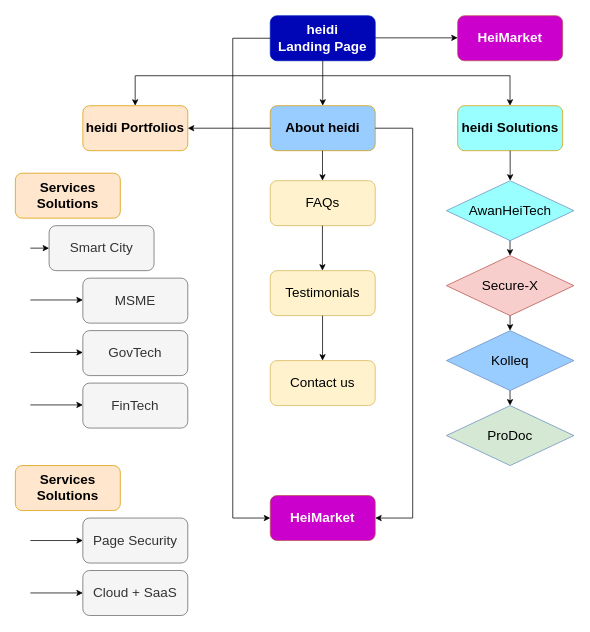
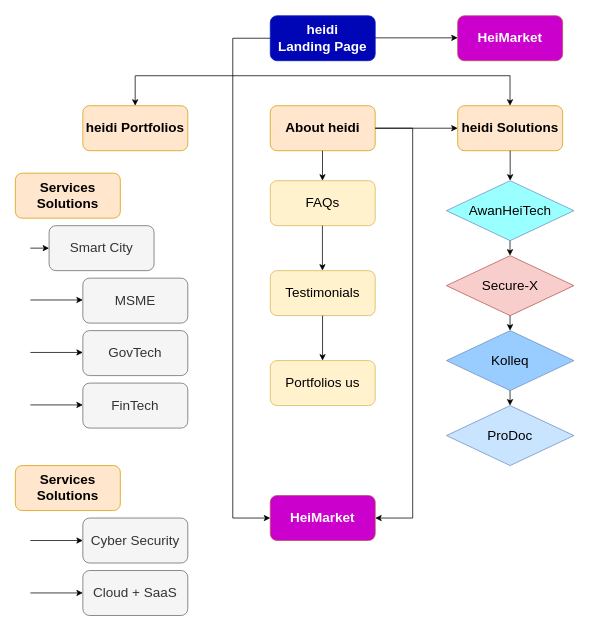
edge "heidi Landing Page" -> "About heidi": removed
edge "About heidi" -> "heidi Portfolios": removed
node "About heidi": fillcolor #99ccff -> #ffe6cc
edge "About heidi" -> "heidi Solutions": added
node "heidi Solutions": fillcolor #99ffff -> #ffe6cc
node "Contact us": label "Contact us" -> "Portfolios us"
node "ProDoc": fillcolor #d5e8d4 -> #c9e4ff
node "Page Security": label "Page Security" -> "Cyber Security"
